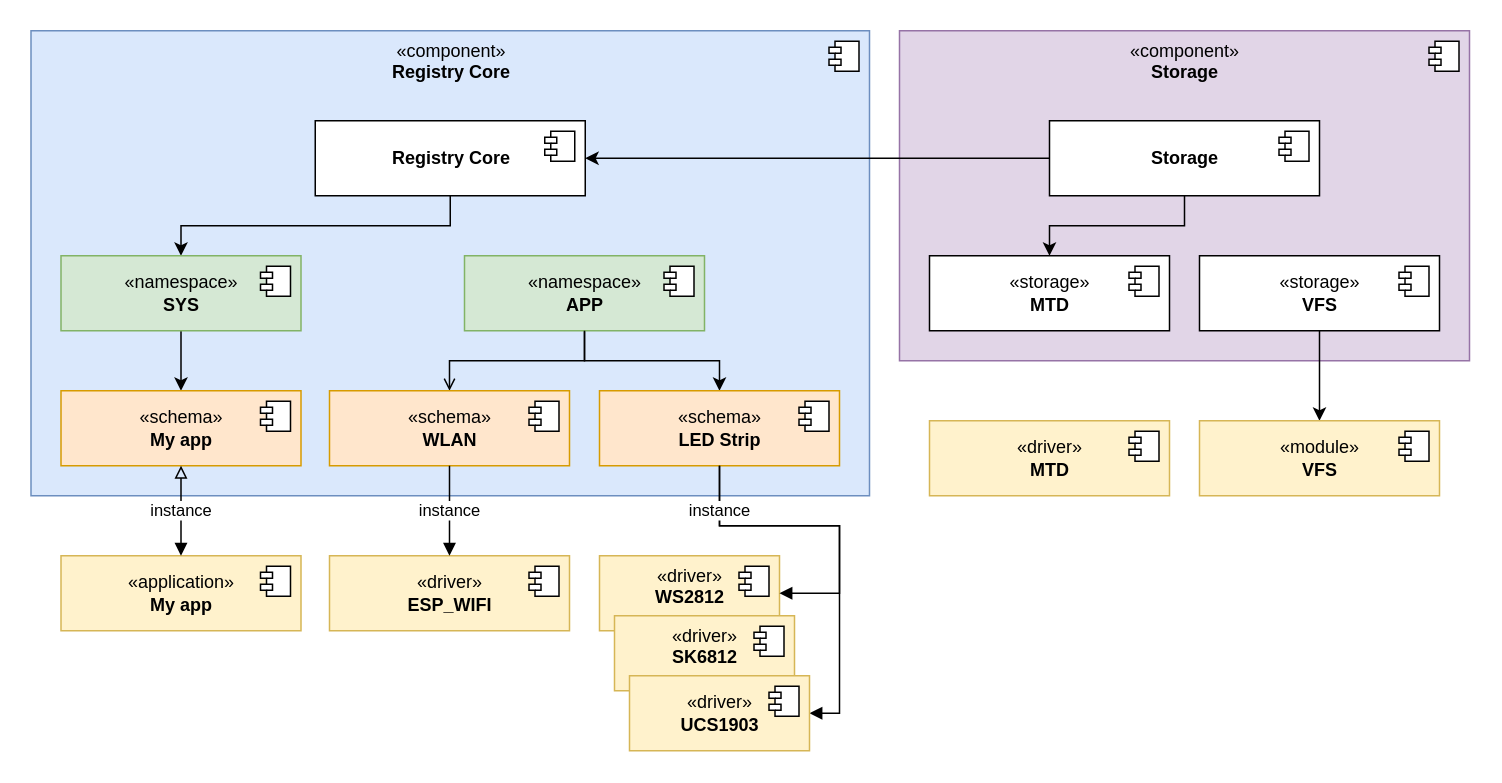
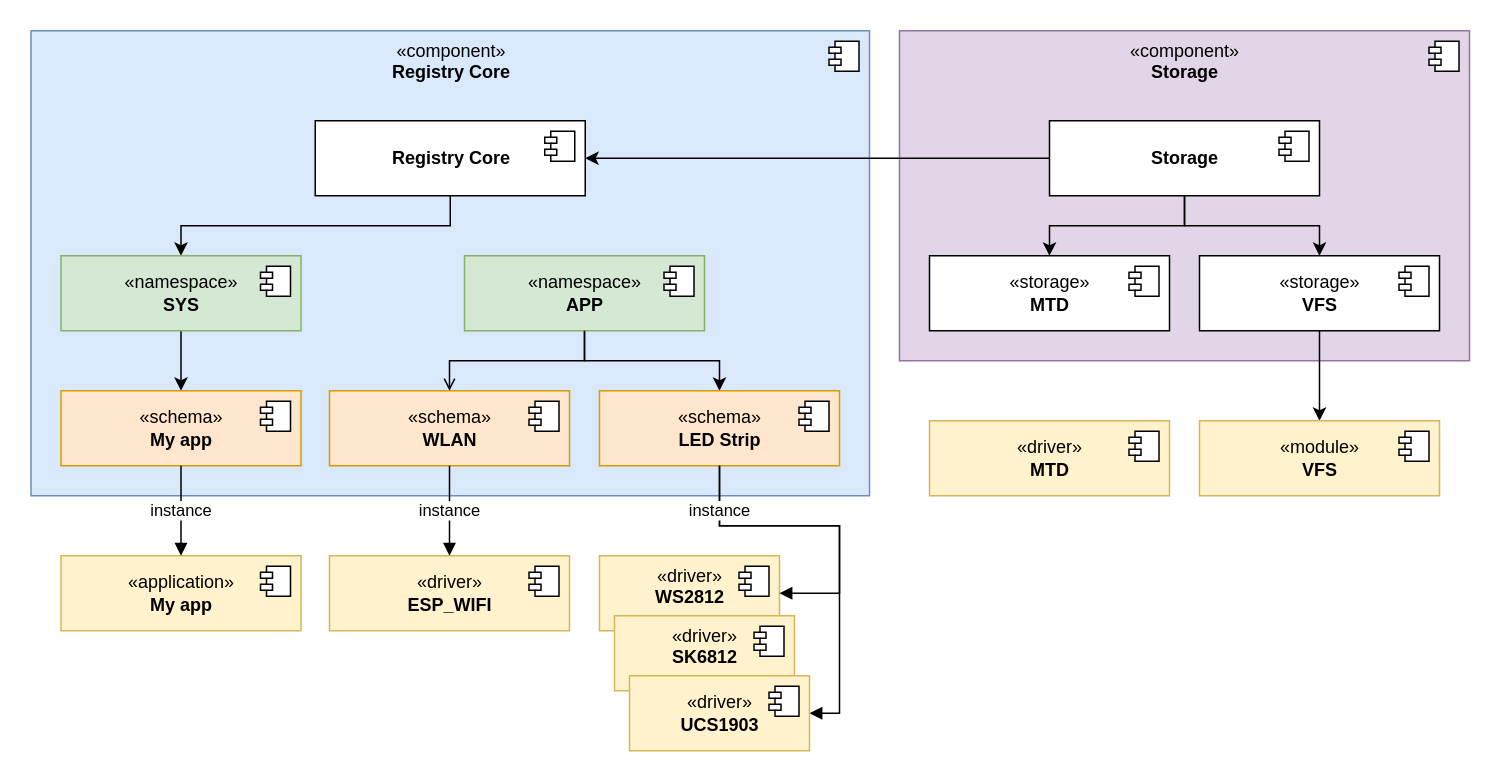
edge "Storage" -> "«storage» VFS": added
edge "«schema» My app" -- "«application» My app": arrowhead block -> none
